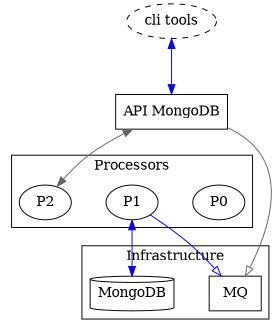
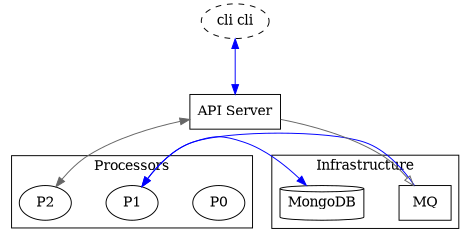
node "cli tools": label "cli tools" -> "cli cli"
node "API MongoDB": label "API MongoDB" -> "API Server"
edge "P1" -> "MQ": reversed
